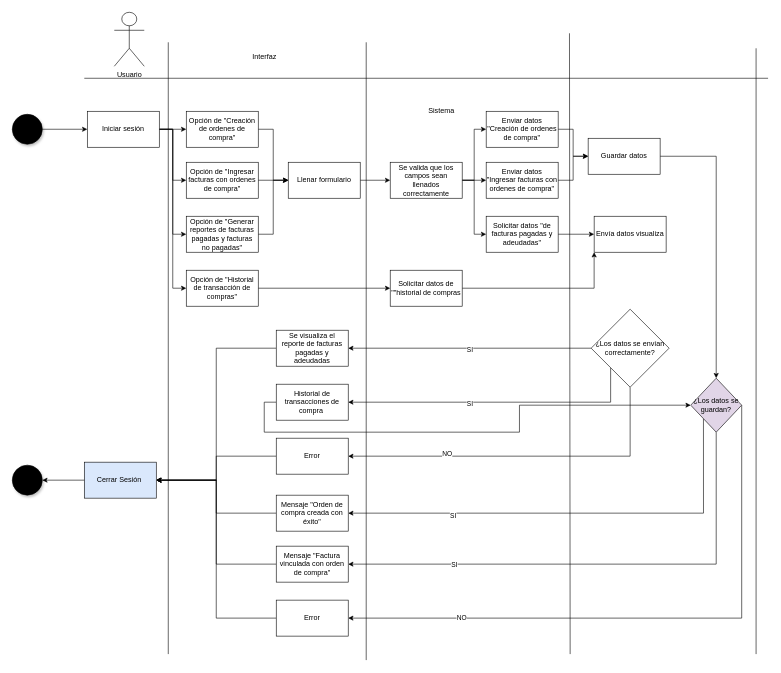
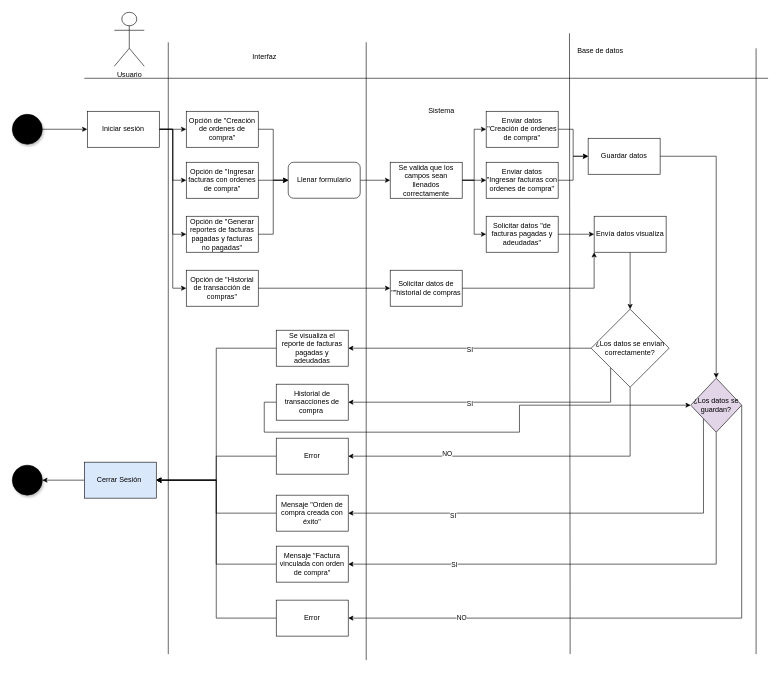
node "Base de datos": added
node "Llenar formulario": shape rectangle -> rounded rectangle
edge "Envía datos visualiza" -> "¿Los datos se envían correctamente?": added
